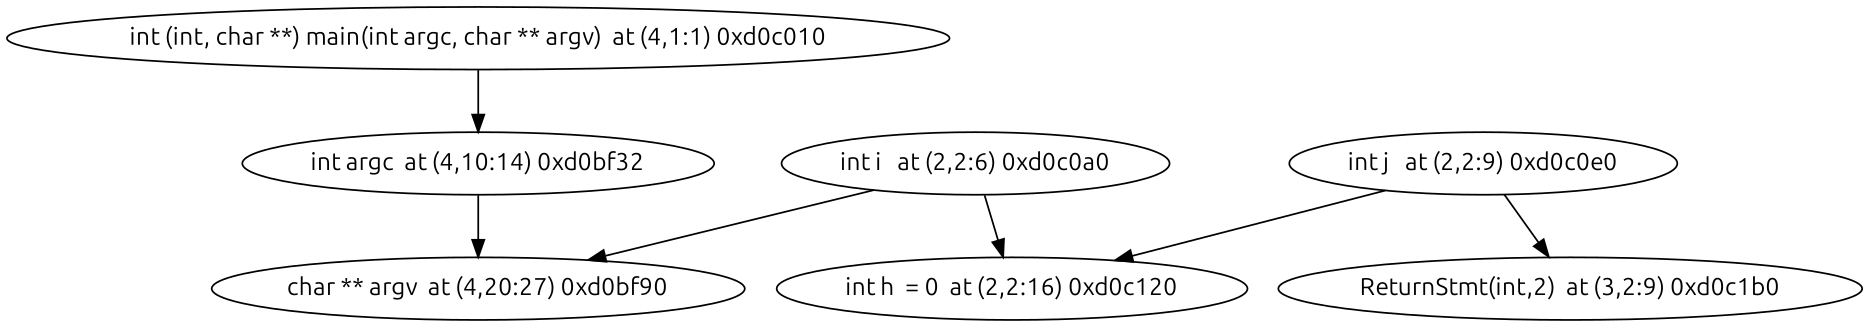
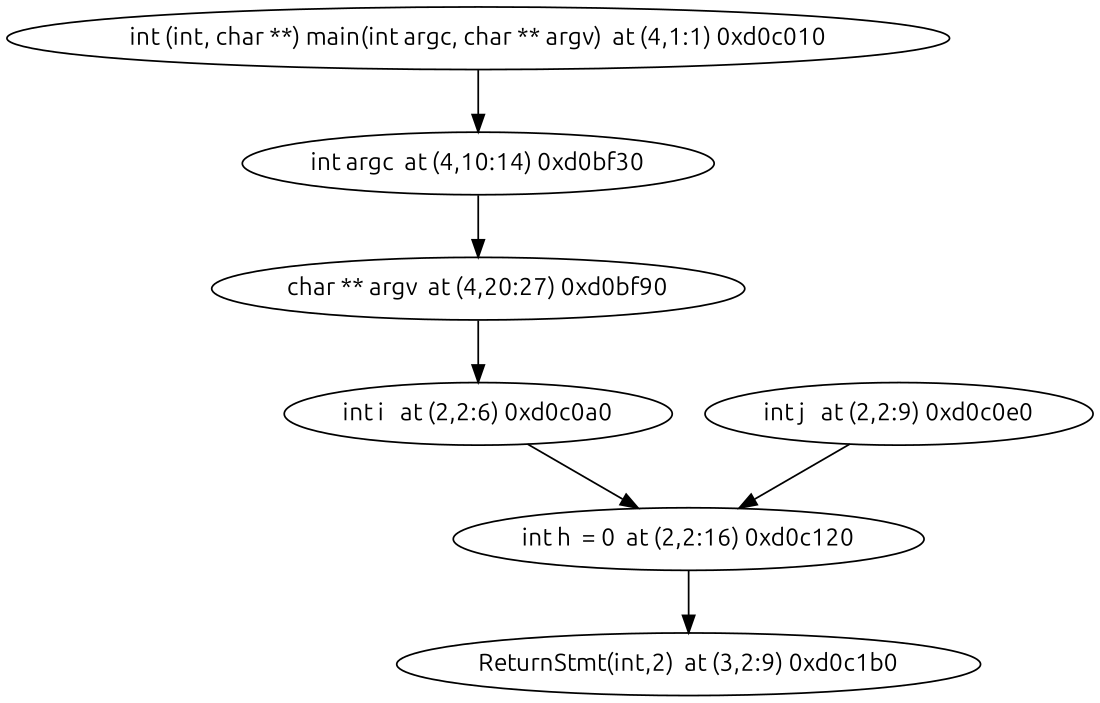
node "int argc  at (4,10:14) 0xd0bf32": label "int argc  at (4,10:14) 0xd0bf32" -> "int argc  at (4,10:14) 0xd0bf30"
edge "int j   at (2,2:9) 0xd0c0e0" -> "ReturnStmt(int,2)  at (3,2:9) 0xd0c1b0": now "int h  = 0  at (2,2:16) 0xd0c120" -> "ReturnStmt(int,2)  at (3,2:9) 0xd0c1b0"
edge "int i   at (2,2:6) 0xd0c0a0" -> "char ** argv  at (4,20:27) 0xd0bf90": reversed
